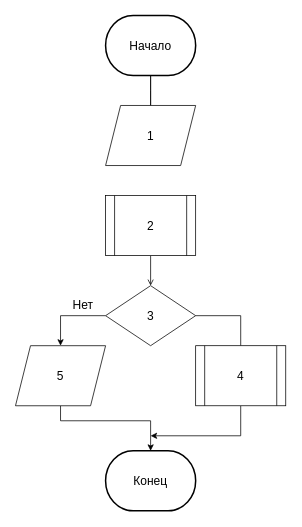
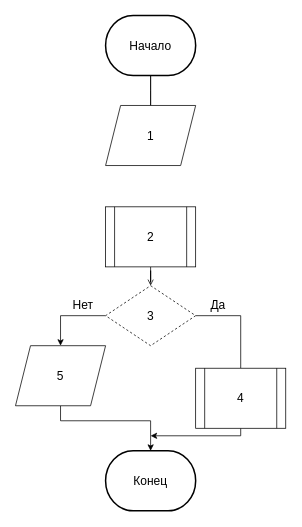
node "2": moved (150, 225) -> (150, 237)
node "Да": added
node "3": style solid -> dashed
node "4": moved (240, 375) -> (240, 398)
